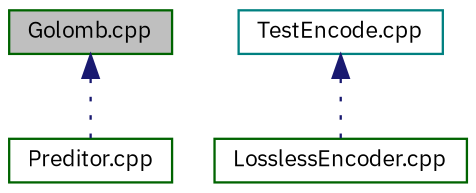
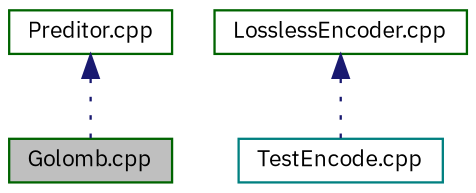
edge "Preditor.cpp" -> "Golomb.cpp": reversed
edge "LosslessEncoder.cpp" -> "TestEncode.cpp": reversed
